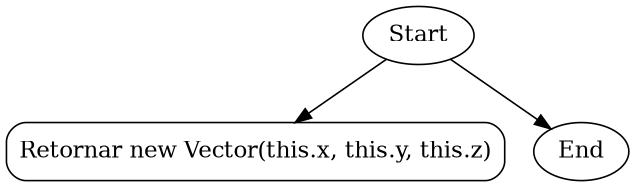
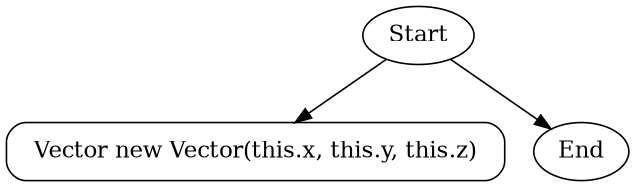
node "Retornar new Vector(this.x, this.y, this.z)": label "Retornar new Vector(this.x, this.y, this.z)" -> "Vector new Vector(this.x, this.y, this.z)"
